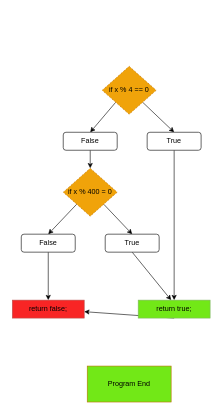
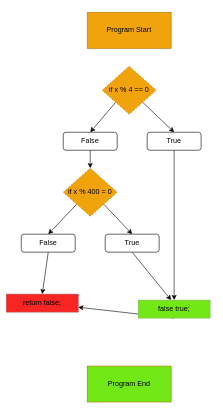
node "Program Start": added
node "return false;": moved (48, 309) -> (42, 303)
node "return true;": label "return true;" -> "false true;"
